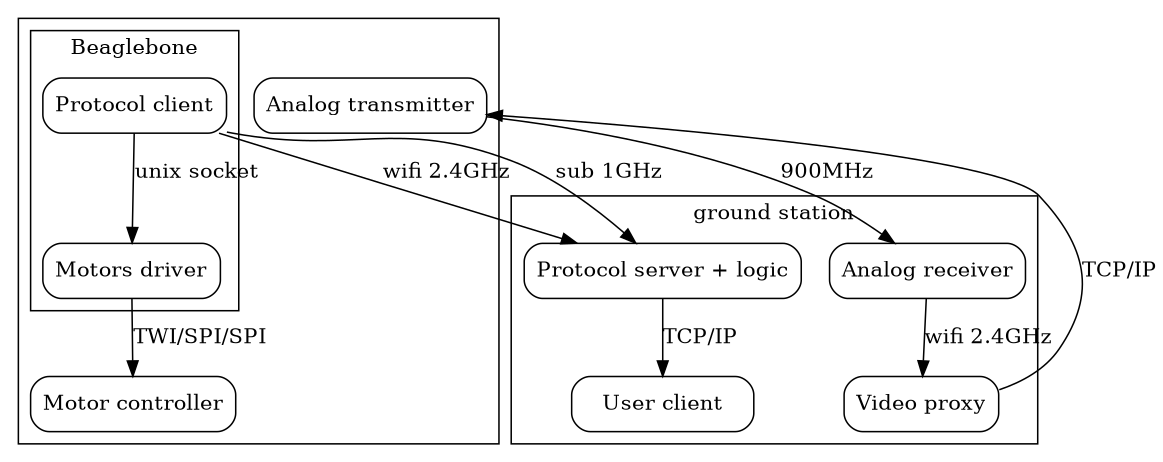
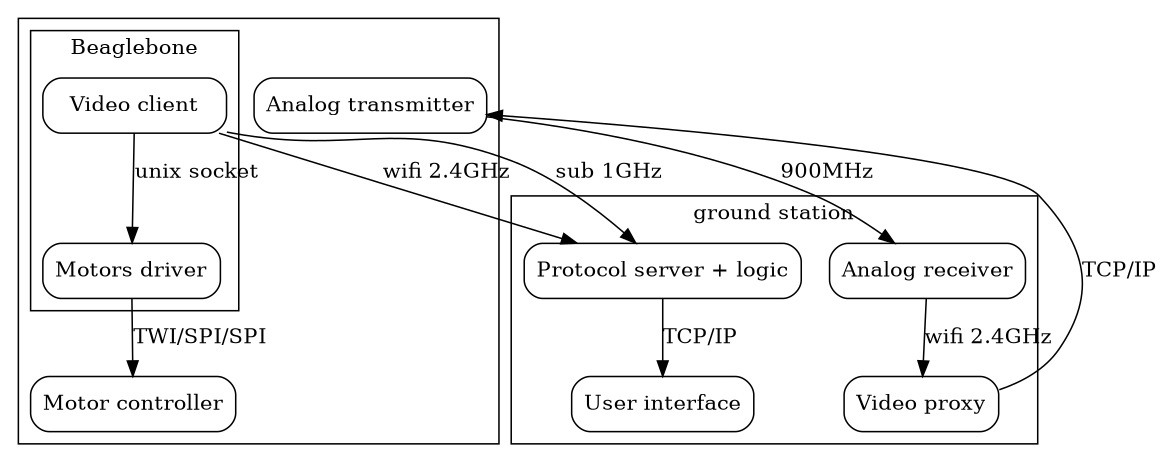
node "Protocol client": label "Protocol client" -> "Video client"
node "User client": label "User client" -> "User interface"
